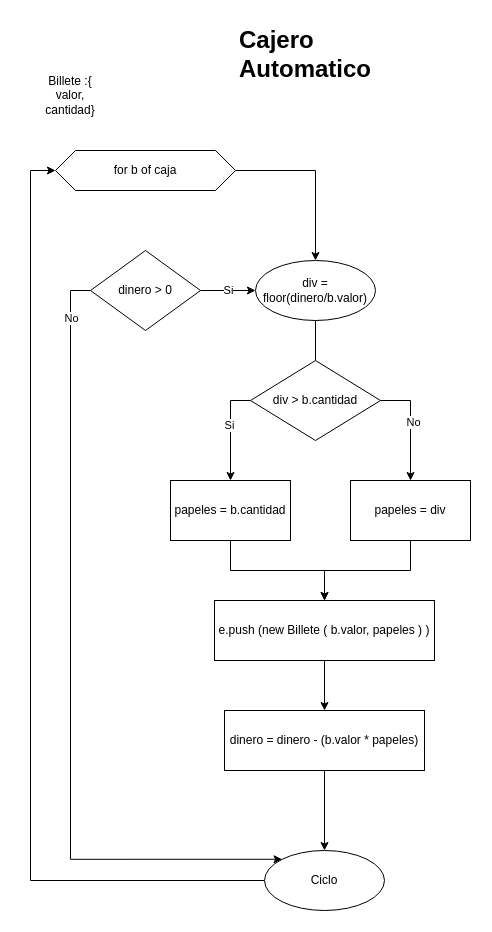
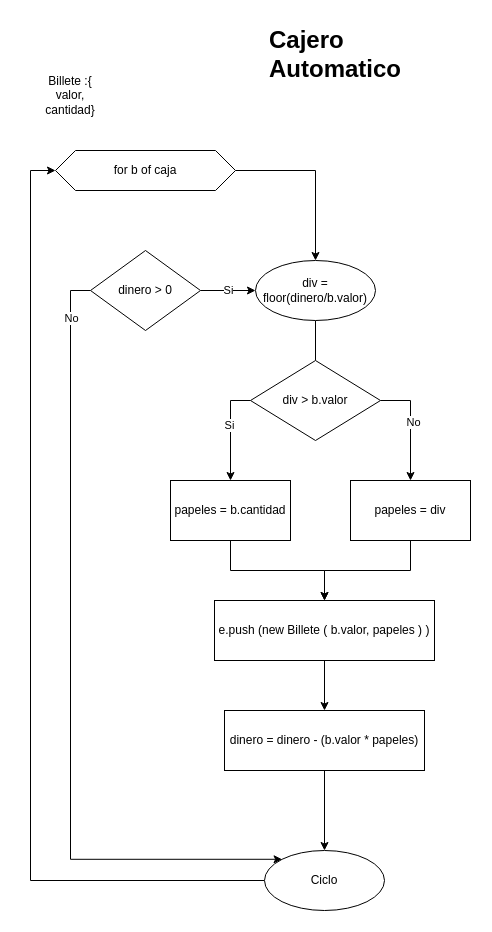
node "Cajero Automatico": moved (330, 56) -> (360, 56)
node "div > b.cantidad": label "div > b.cantidad" -> "div > b.valor"
